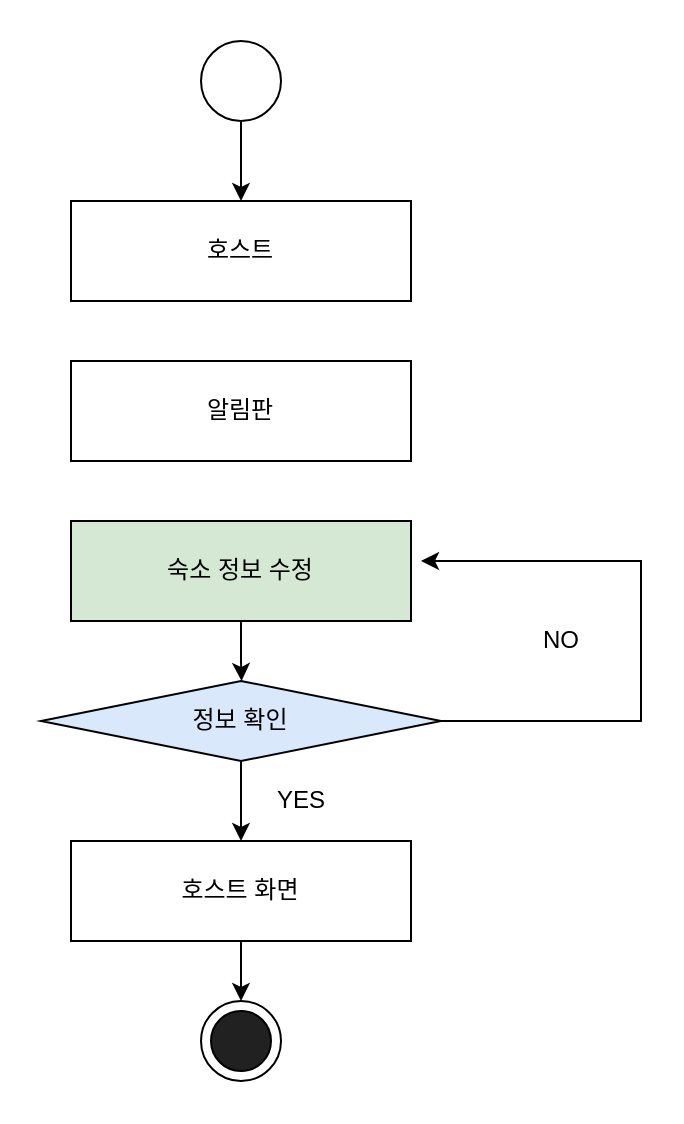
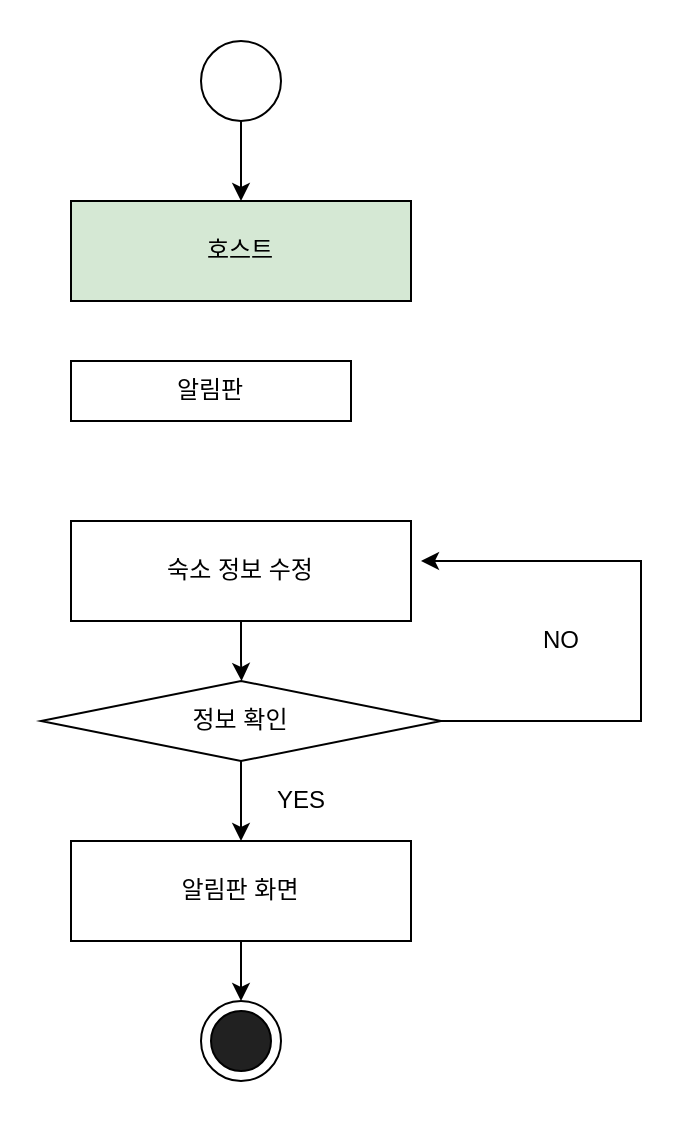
node "호스트": fillcolor #ffffff -> #d5e8d4
node "알림판": size 340x100 -> 280x60
node "숙소 정보 수정": fillcolor #d5e8d4 -> #ffffff
node "정보 확인": fillcolor #dae8fc -> #ffffff
node "호스트 화면": label "호스트 화면" -> "알림판 화면"
